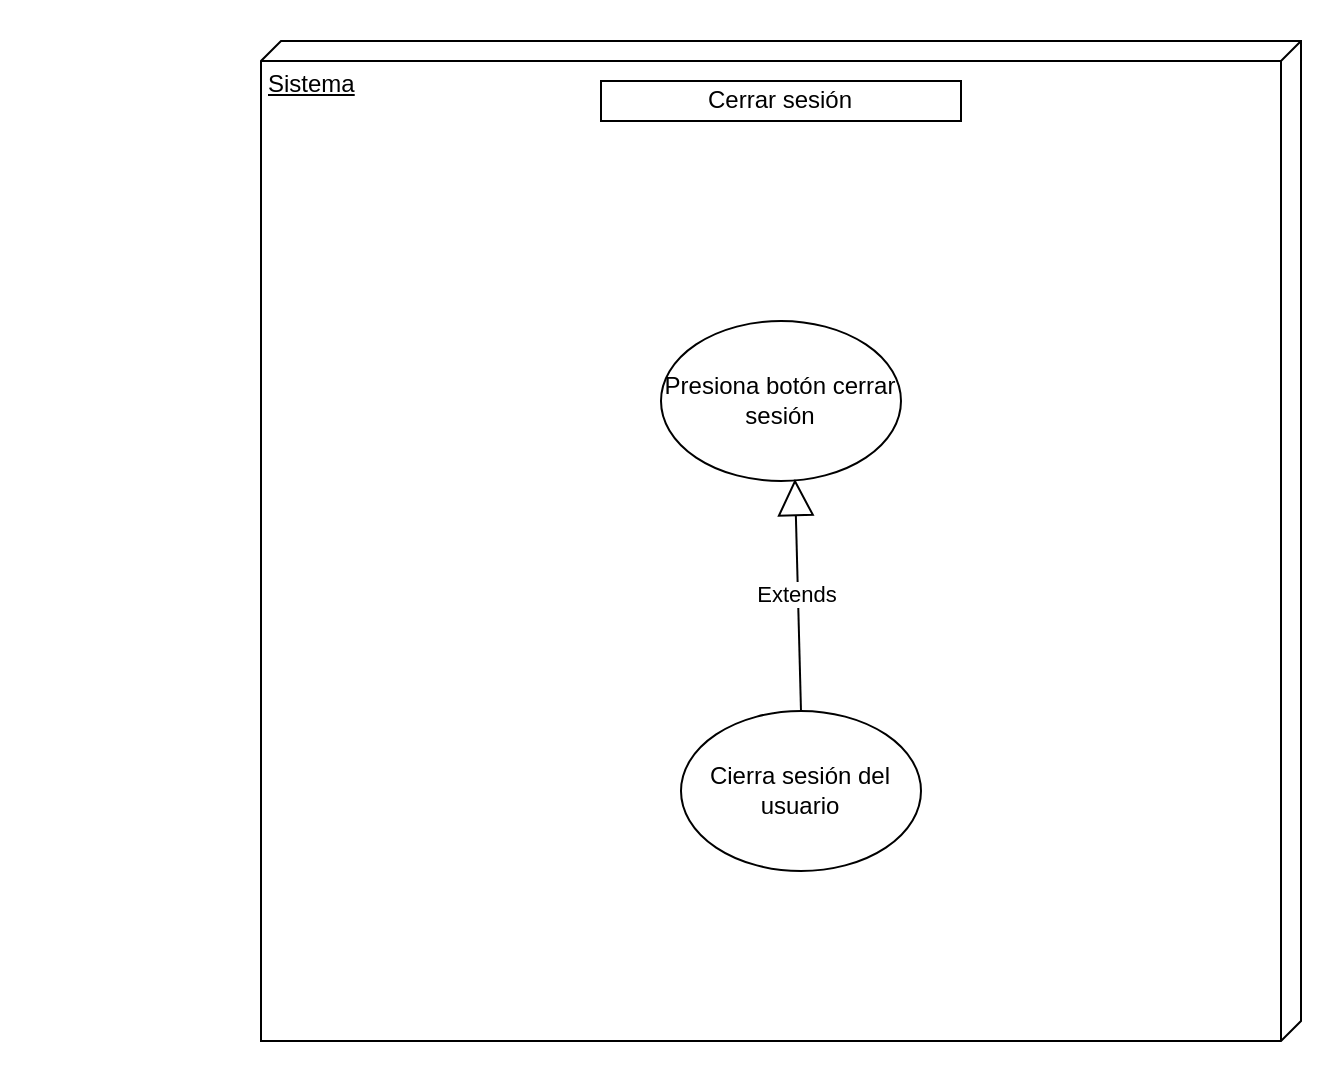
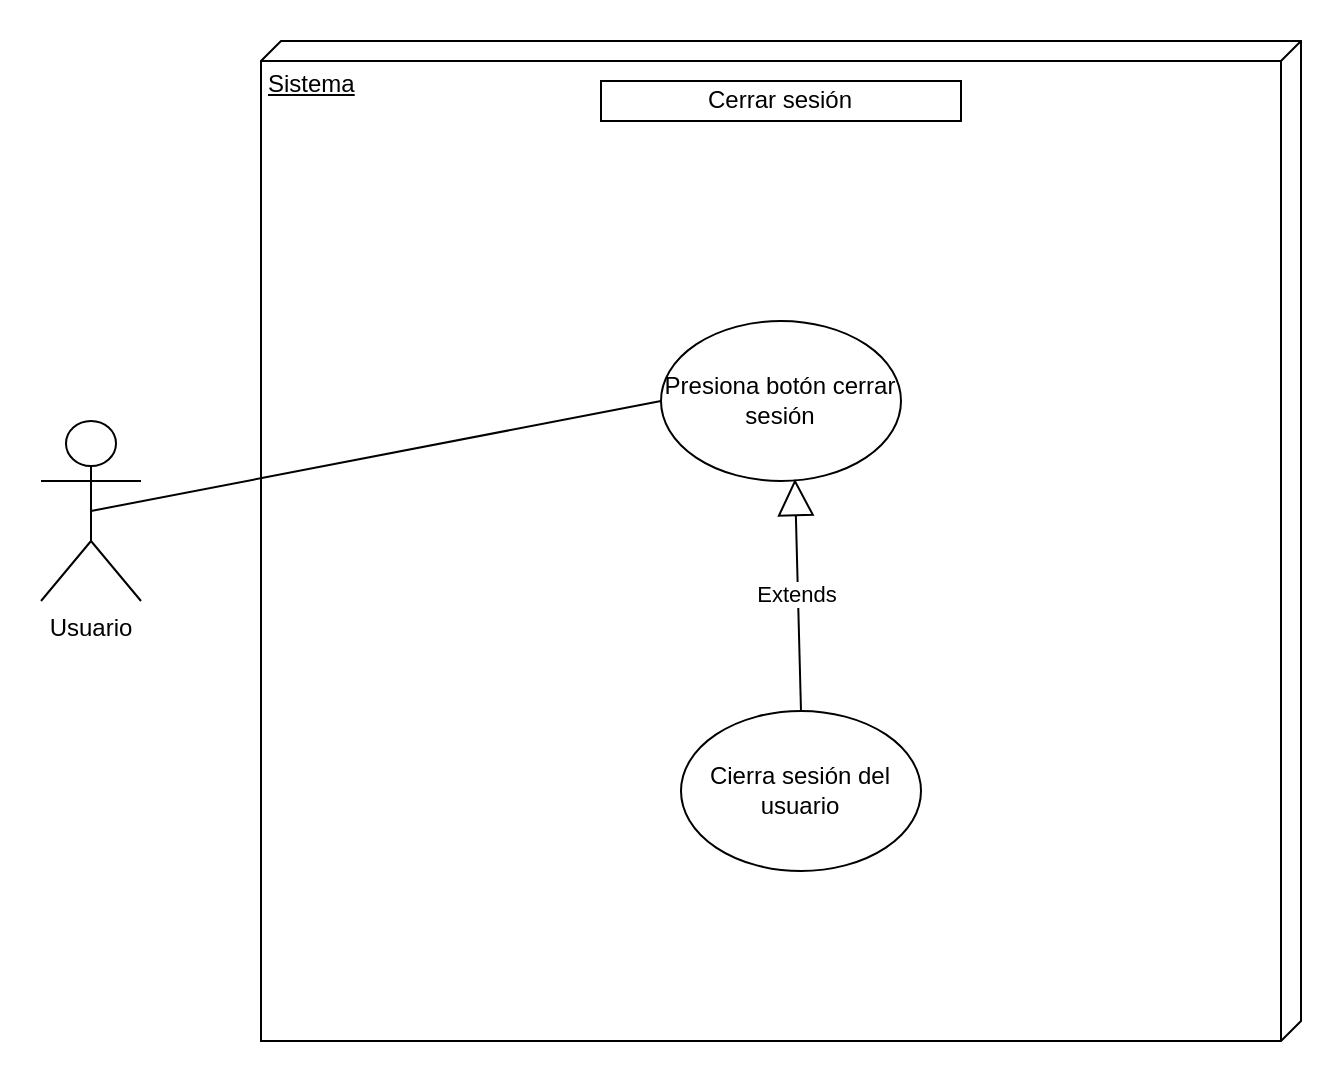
edge "Presiona botón cerrar sesión" -- "Usuario": added
node "Usuario": added
